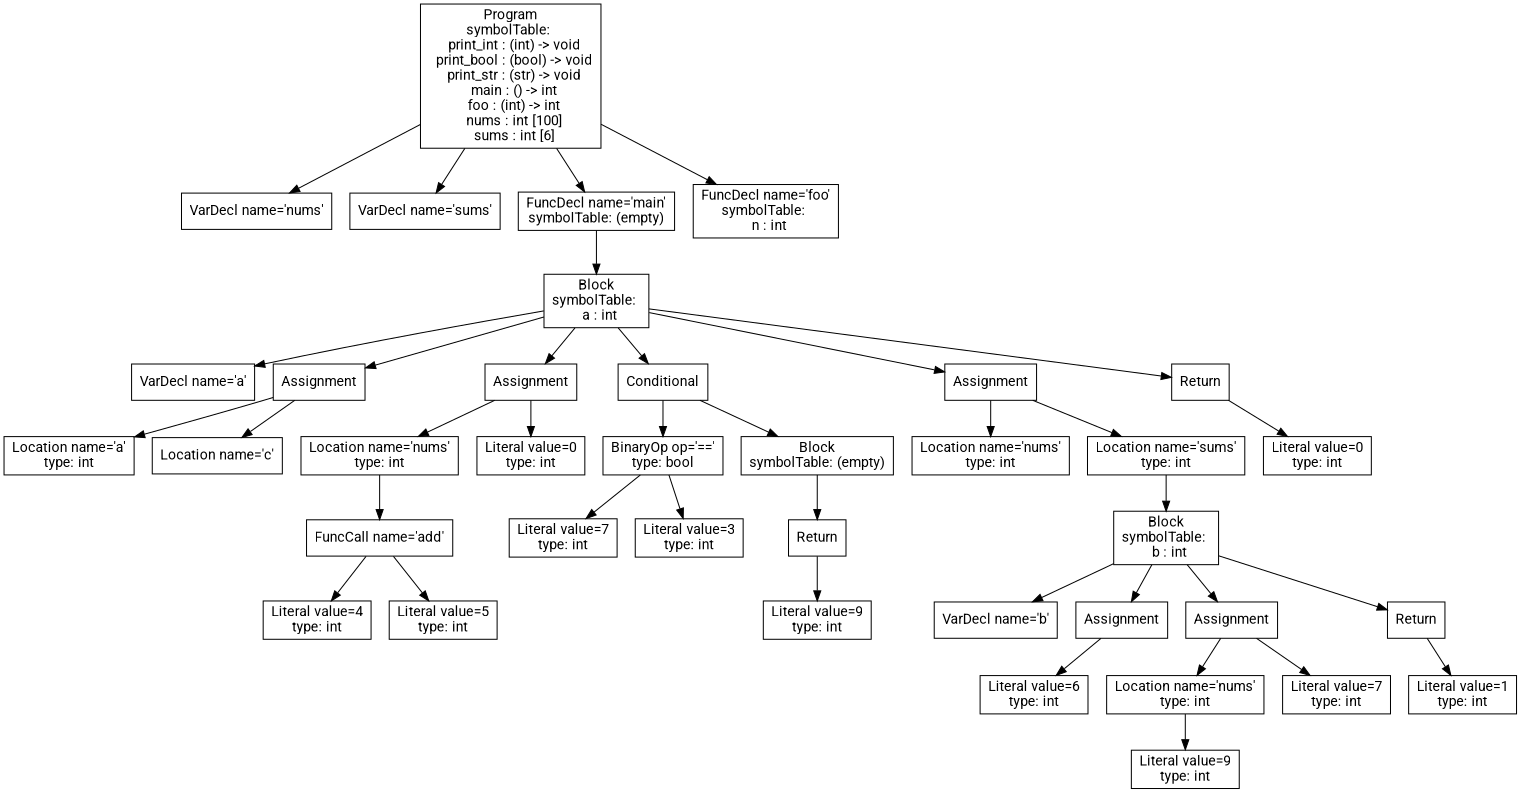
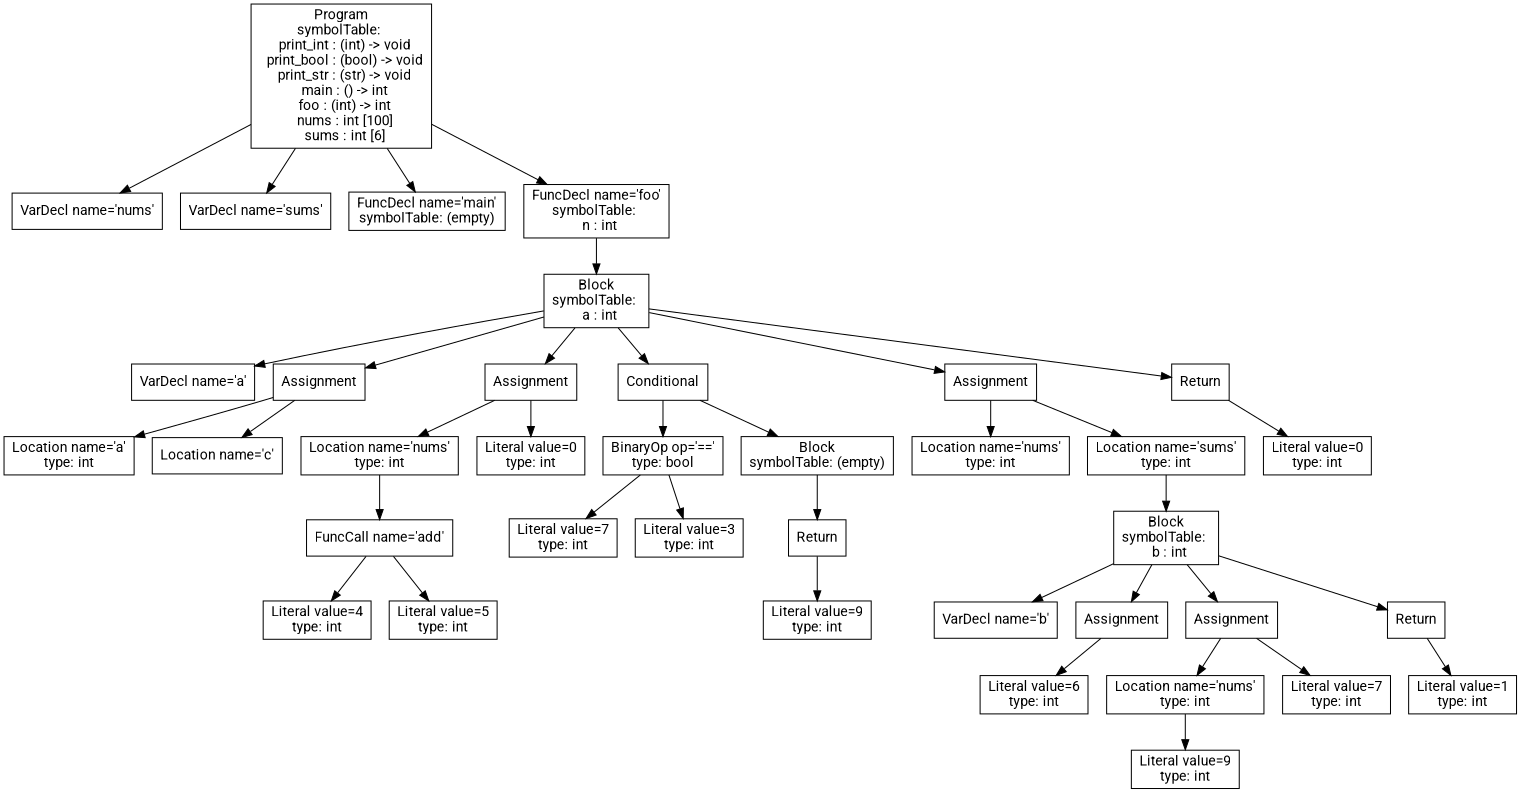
edge "FuncDecl name='main' symbolTable: (empty)" -> "Block symbolTable: a : int": now "FuncDecl name='foo' symbolTable: n : int" -> "Block symbolTable: a : int"
